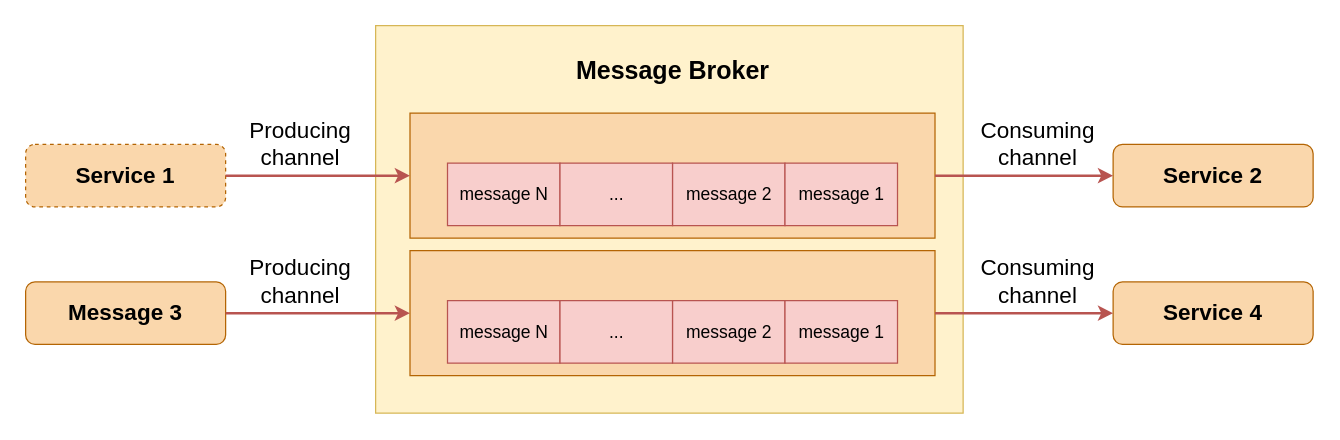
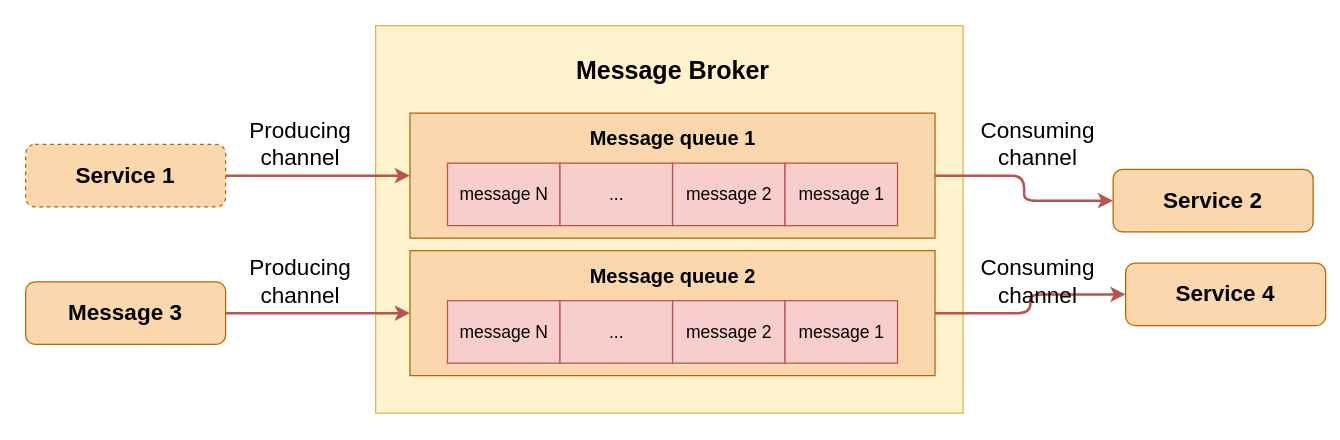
node "Message queue 1": added
node "Service 2": moved (1213, 176) -> (1213, 201)
node "Message queue 2": added
node "Service 4": moved (1213, 313) -> (1226, 294)
